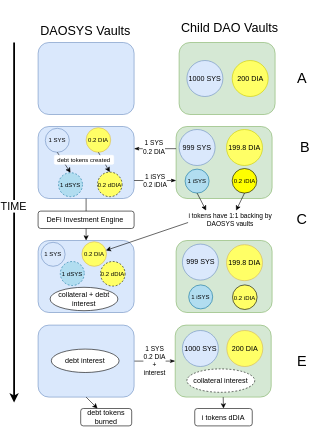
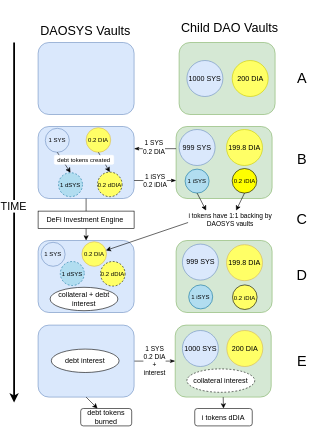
node "B": moved (305, 147) -> (302, 159)
node "DeFi Investment Engine": shape rounded rectangle -> rectangle
node "D": added
